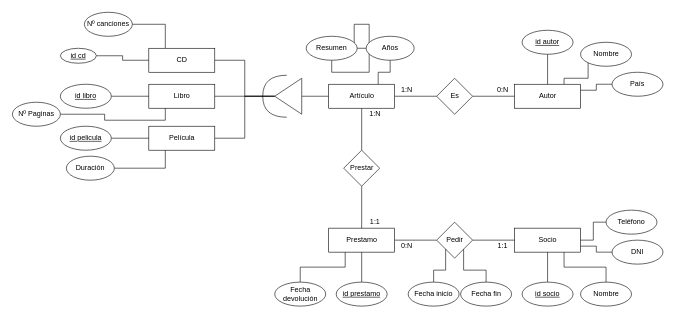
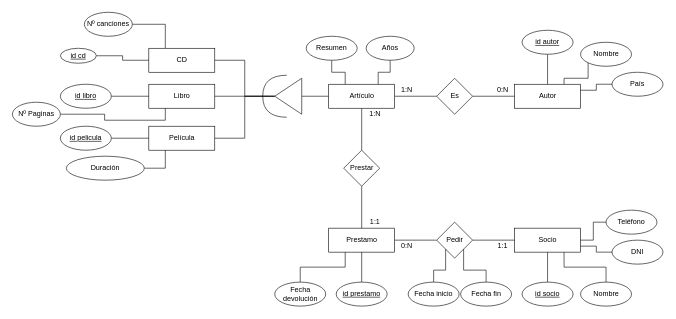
edge "Resumen" -- "Años": now "Resumen" -- "Artículo"
node "Duración": size 48x24 -> 78x24
